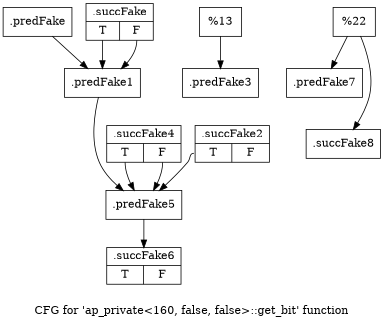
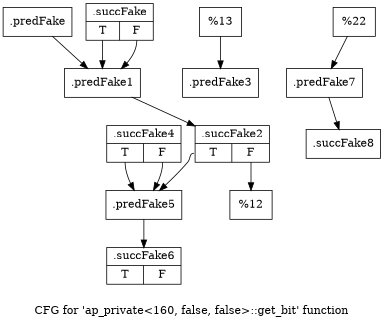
edge "%22" -> ".succFake8": now ".predFake7" -> ".succFake8"
edge ".predFake1" -> ".predFake5": now ".predFake1" -> ".succFake2"
node "%12": added
